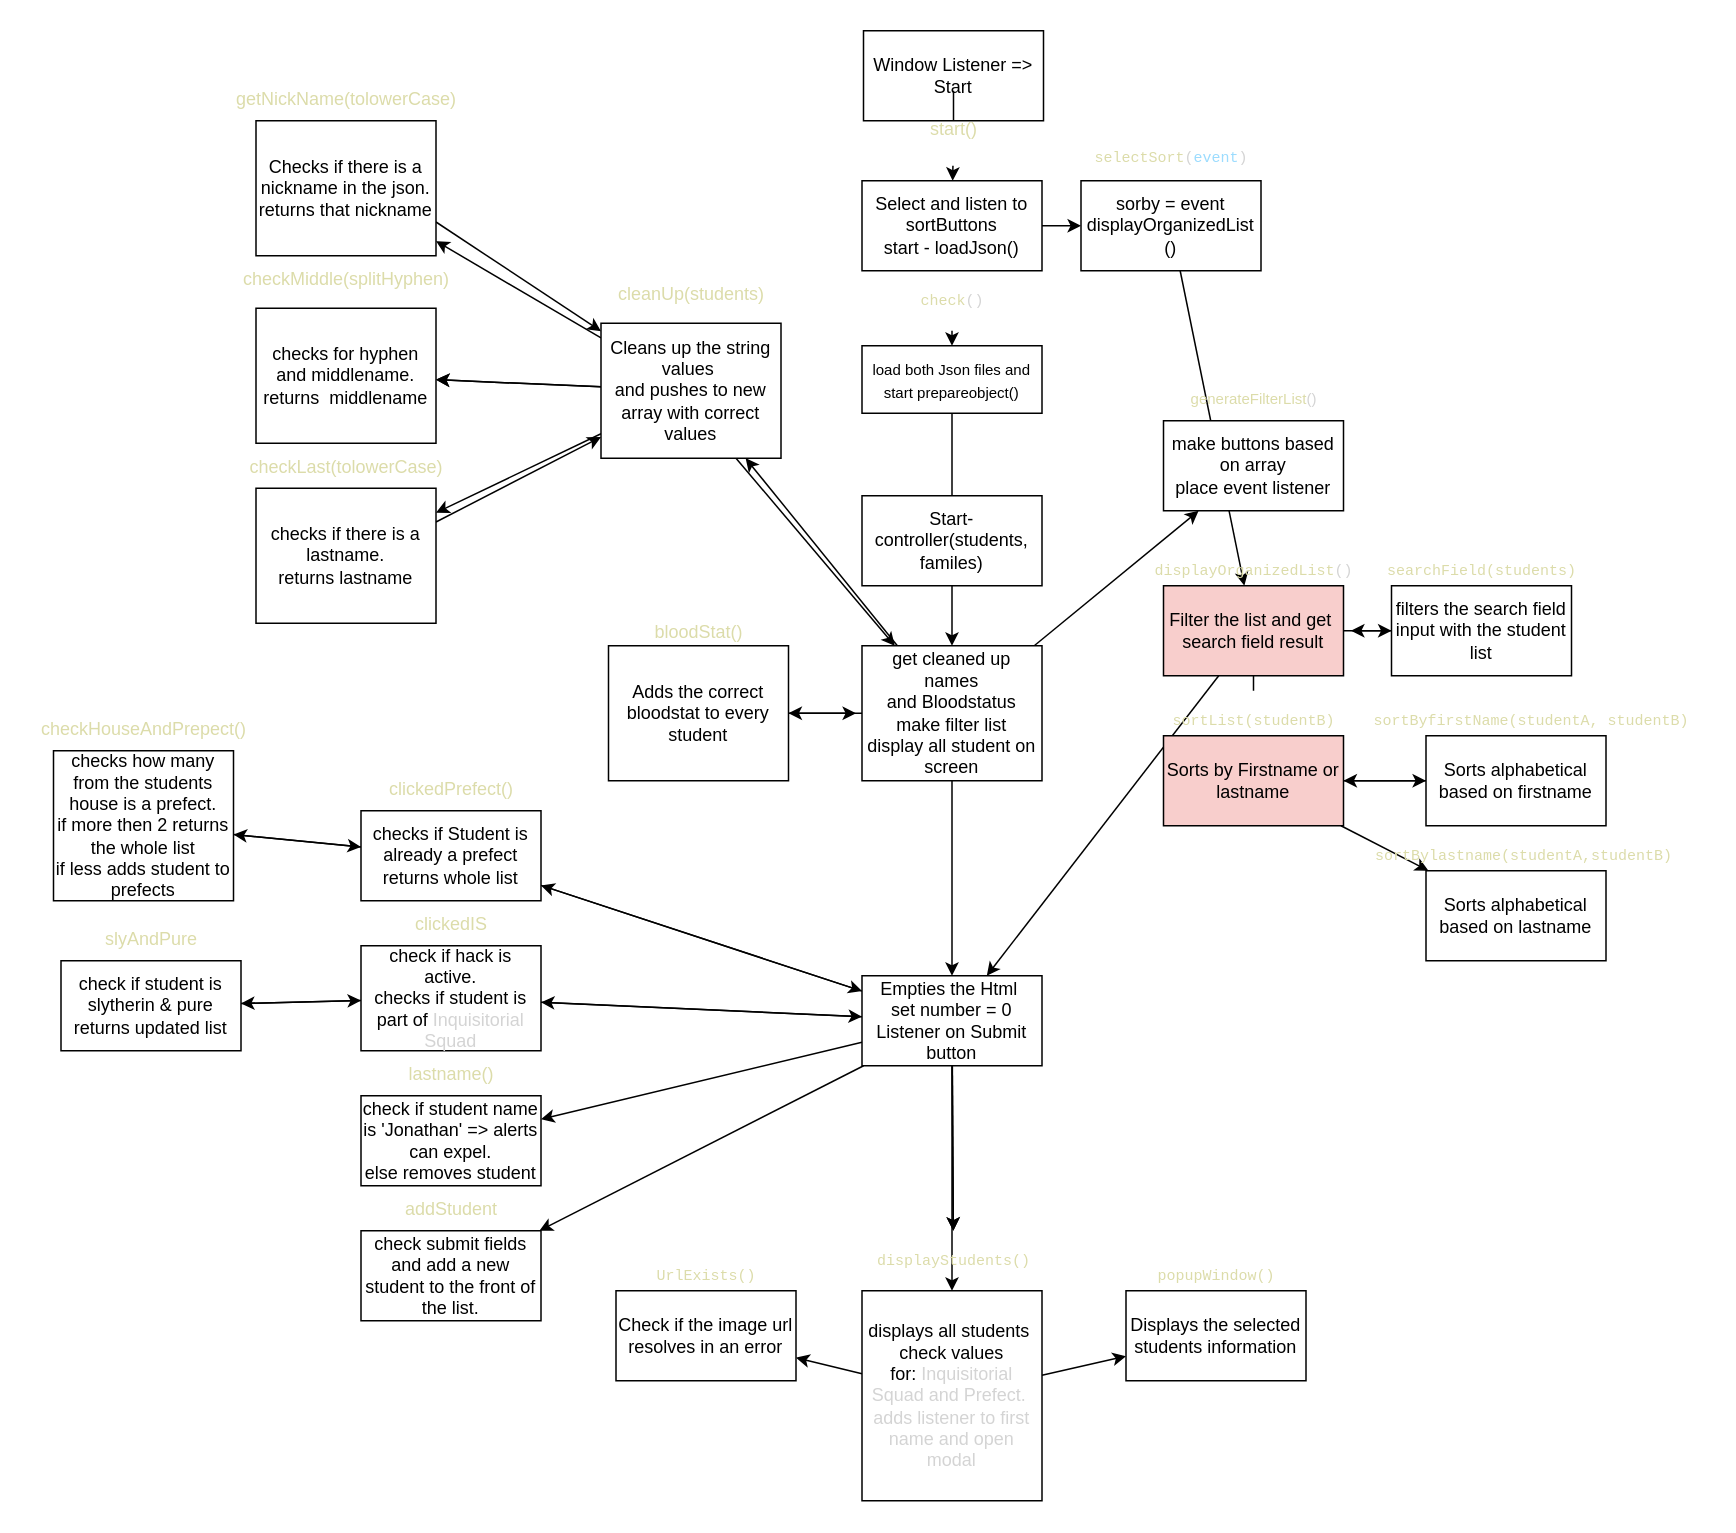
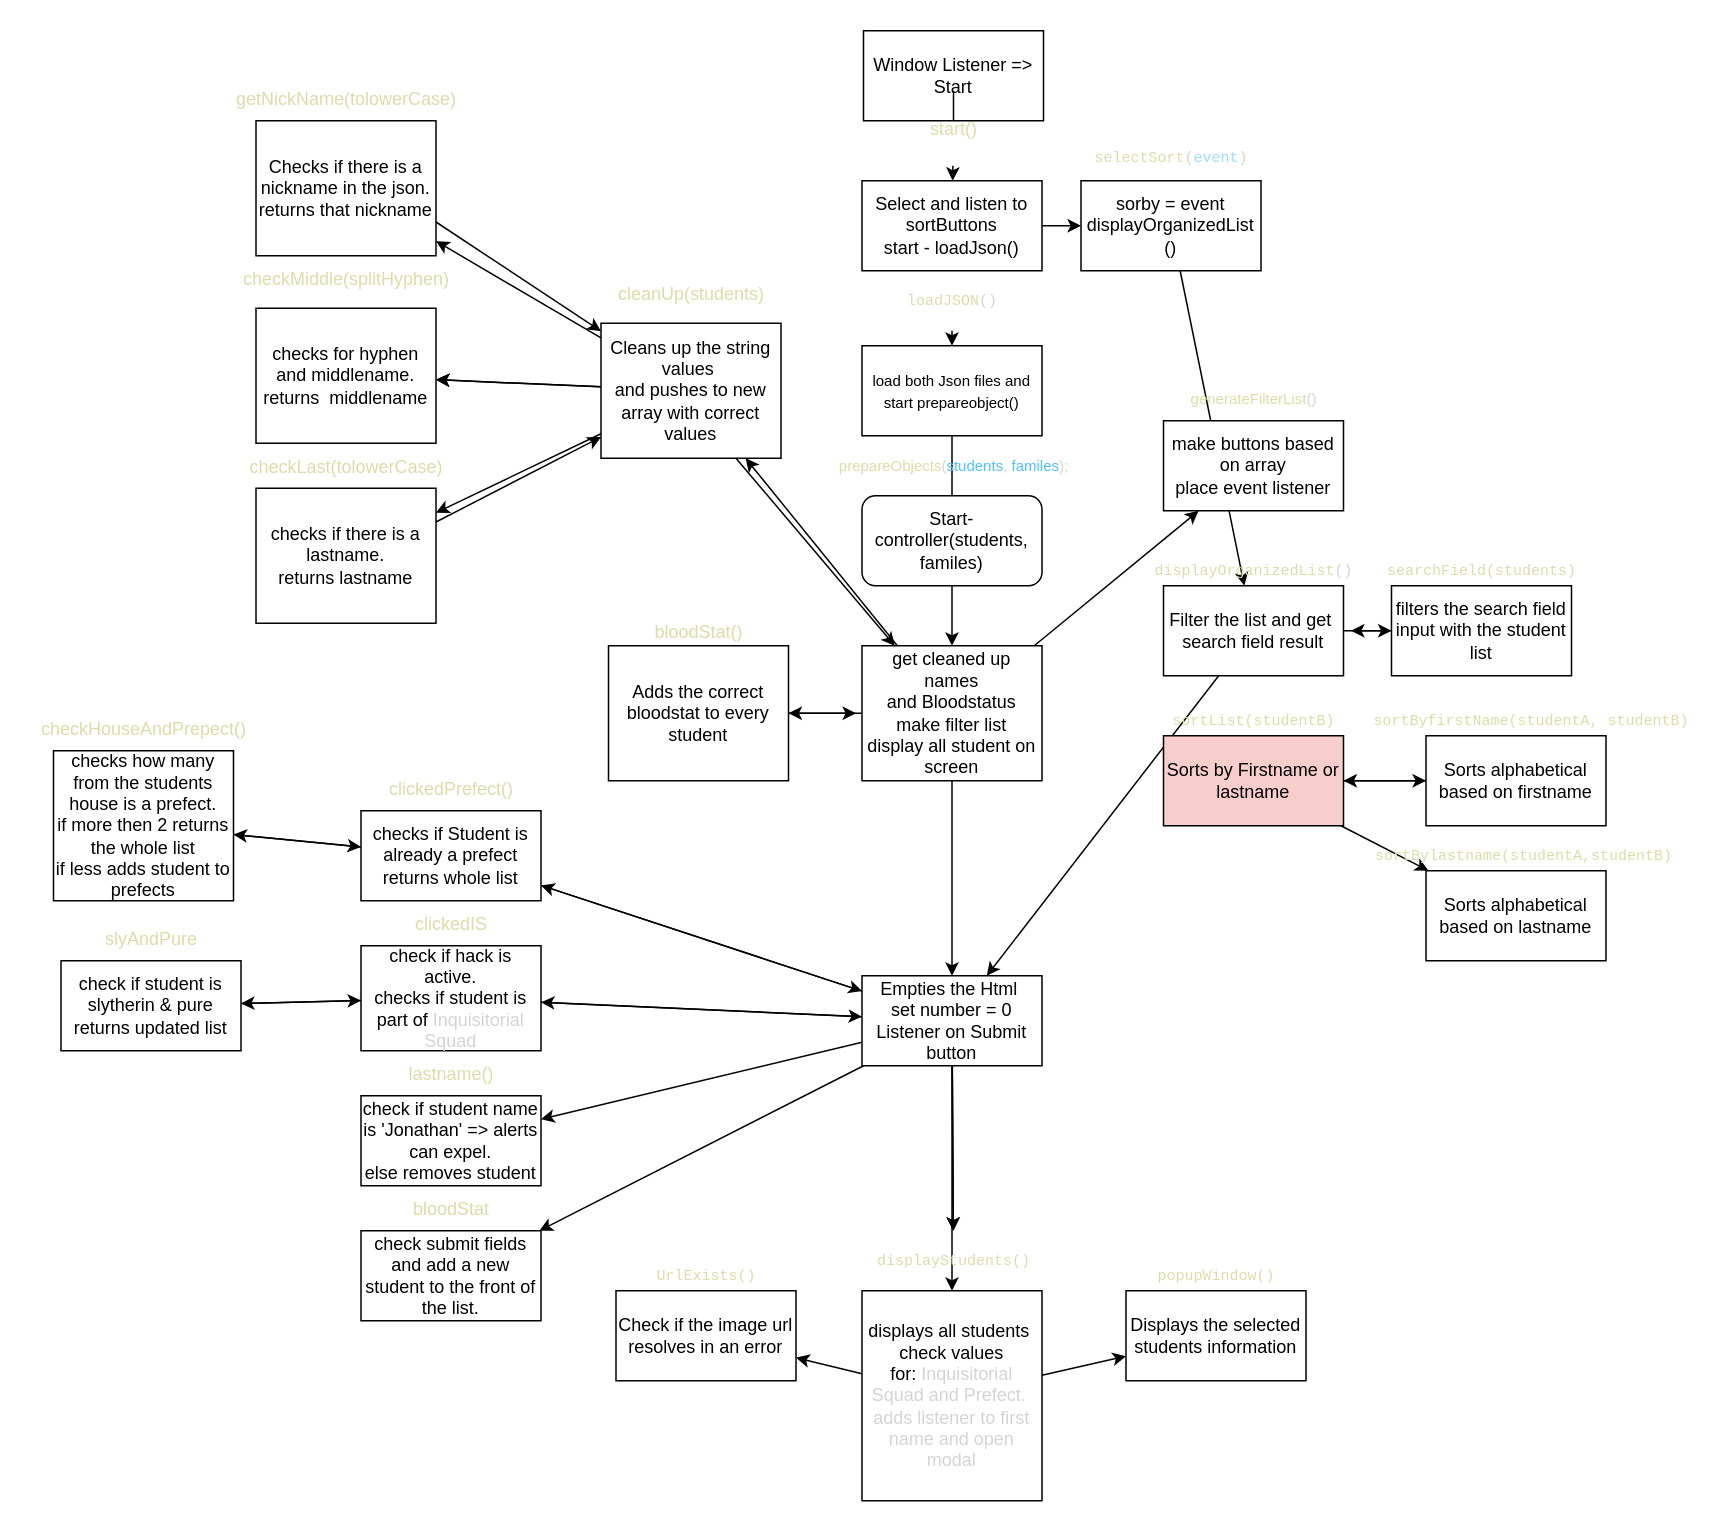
node "check()": label "check()" -> "loadJSON()"
node "load both Json files and start prepareobject()": size 180x68 -> 180x90
node "prepareObjects(students, familes);": added
node "Start-controller(students, familes)": shape rectangle -> rounded rectangle
node "Filter the list and get search field result": fillcolor #f8cecc -> #ffffff
edge "Filter the list and get search field result" -- "sortList(studentB)": removed
node "addStudent": label "addStudent" -> "bloodStat"
